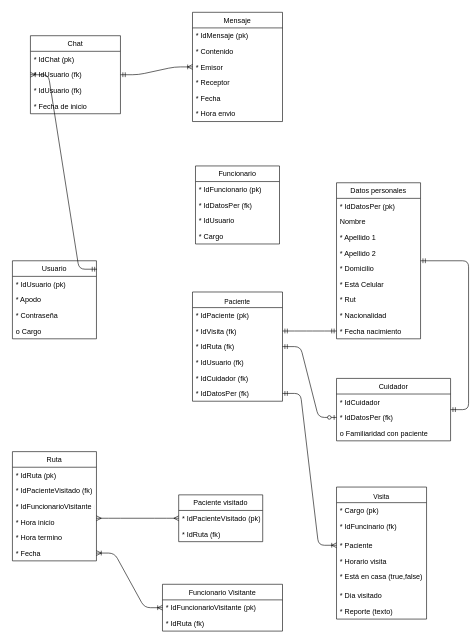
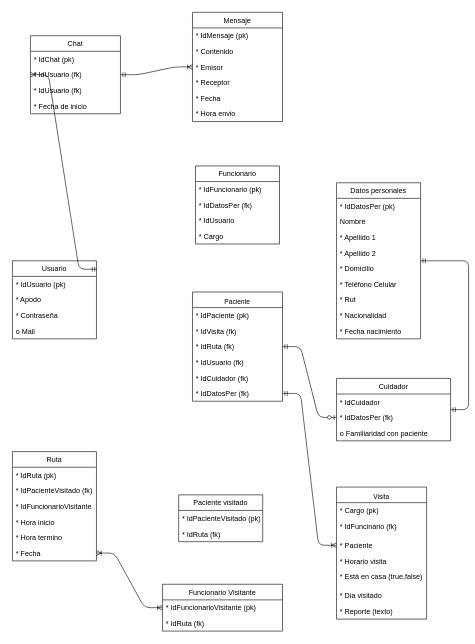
node "* Está Celular": label "* Está Celular" -> "* Teléfono Celular"
node "o Cargo": label "o Cargo" -> "o Mail"
edge "* IdVisita (fk)" -- "* Fecha nacimiento": removed
edge "* IdPacienteVisitado (pk)" -- "* Hora inicio": removed
